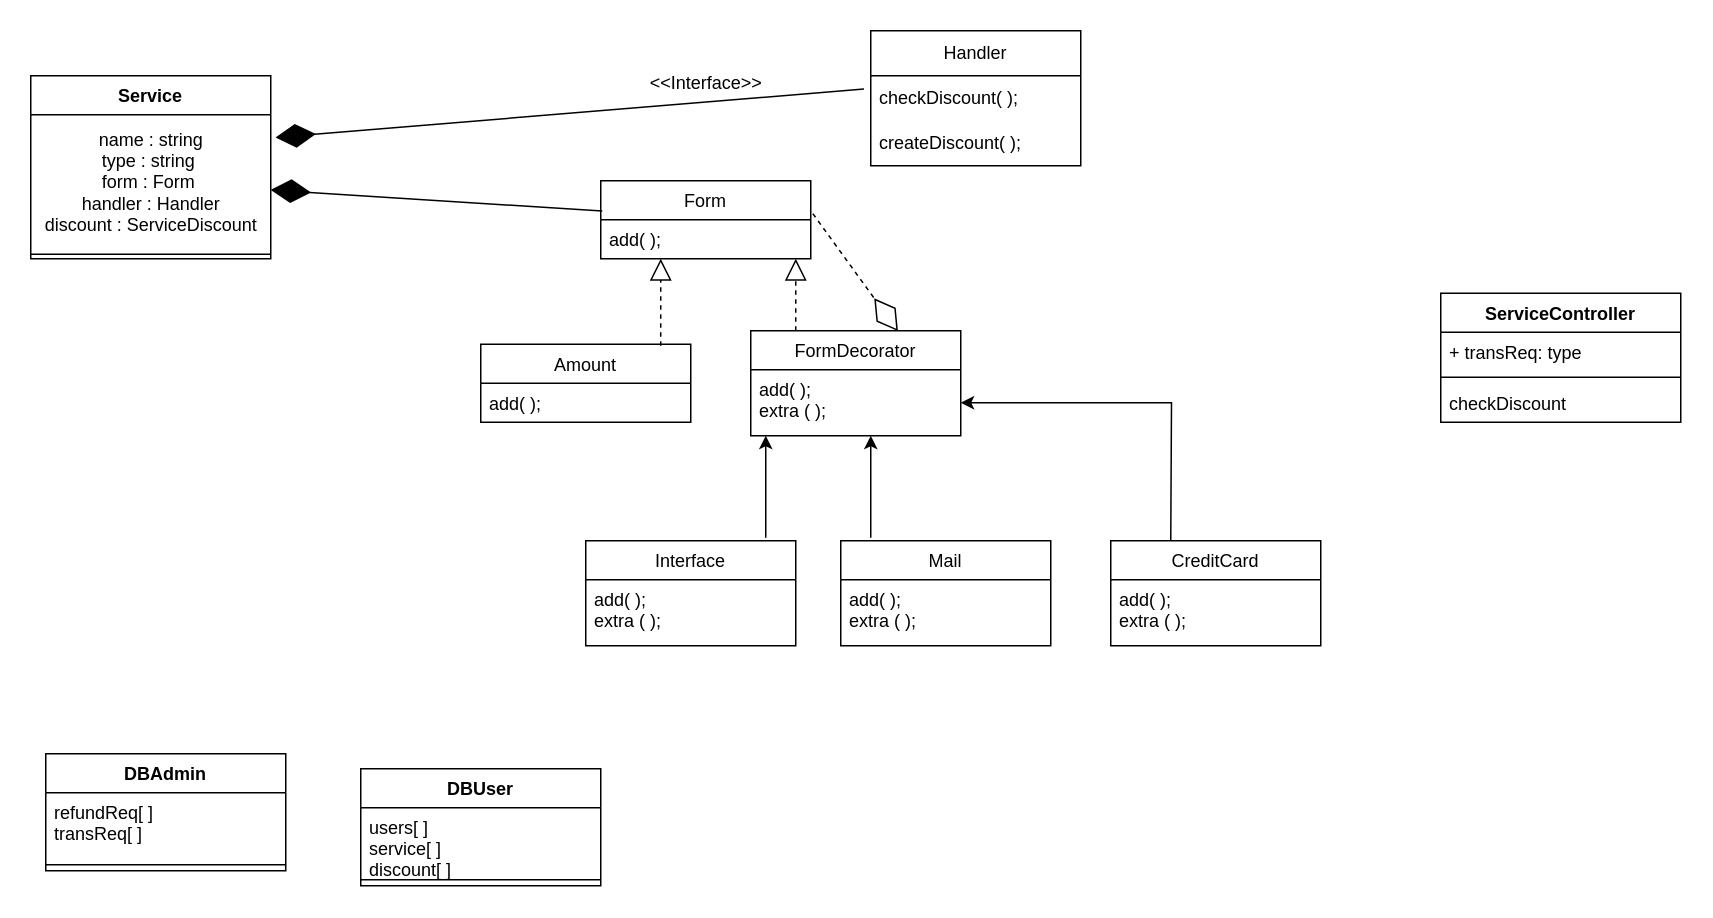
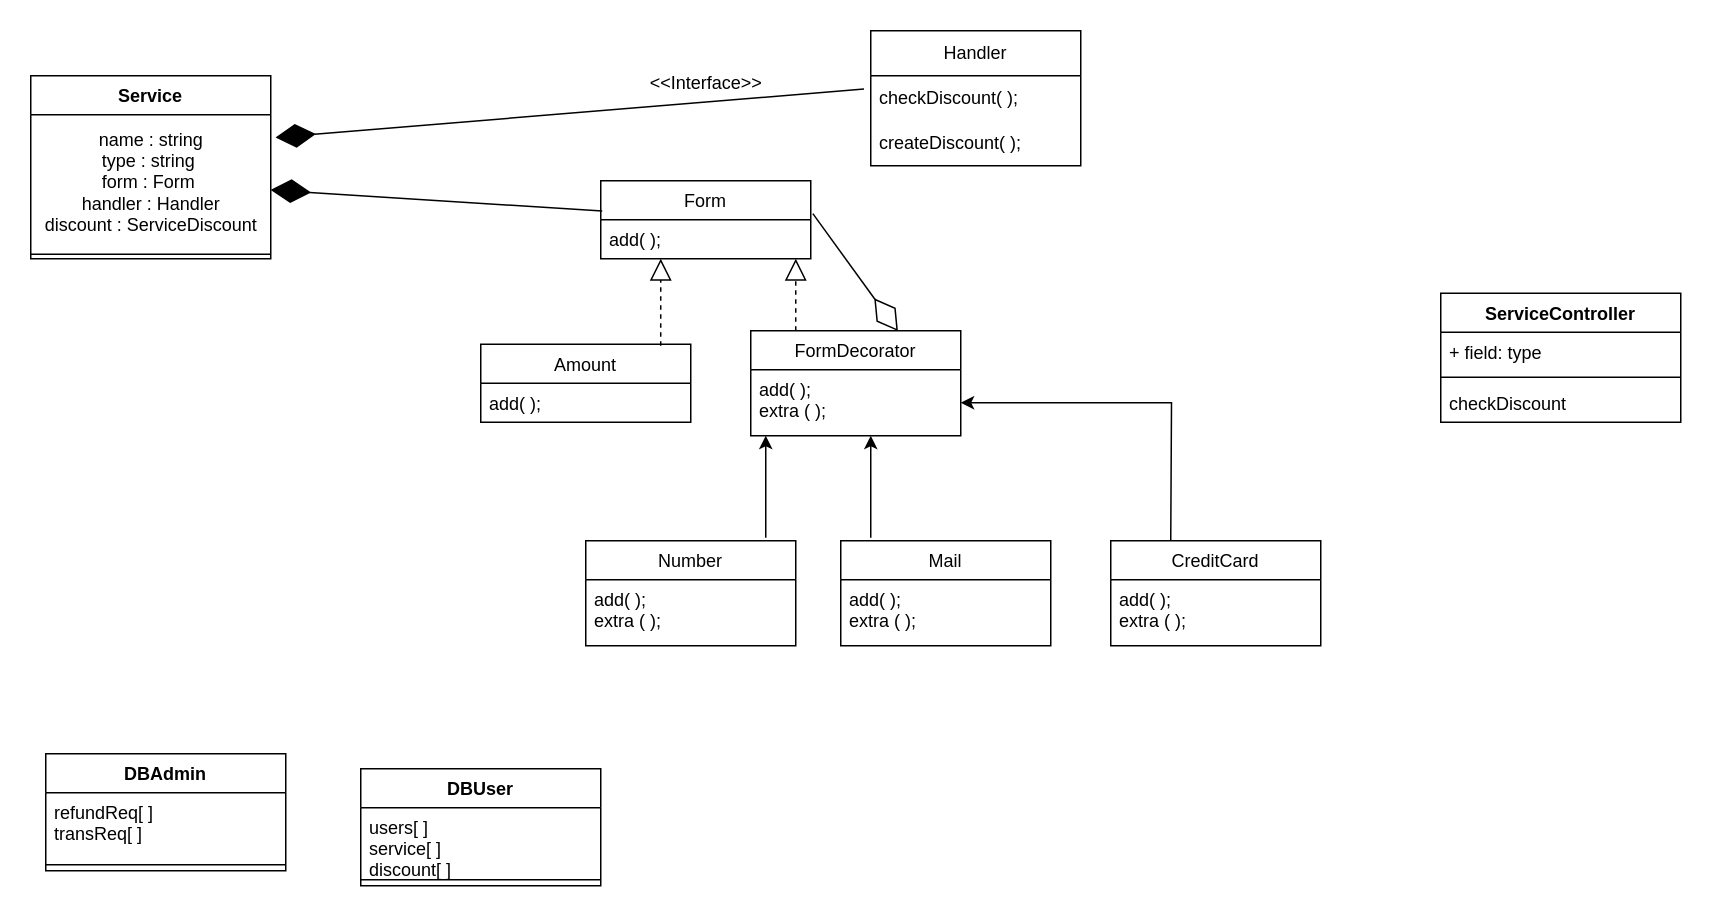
edge "Form" -> "FormDecorator": style dashed -> solid
node "+ transReq: type": label "+ transReq: type" -> "+ field: type"
node "Interface": label "Interface" -> "Number"
